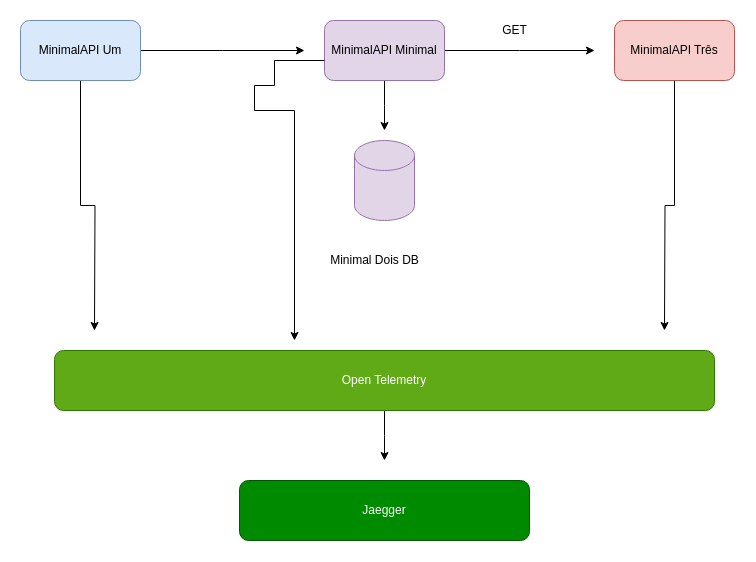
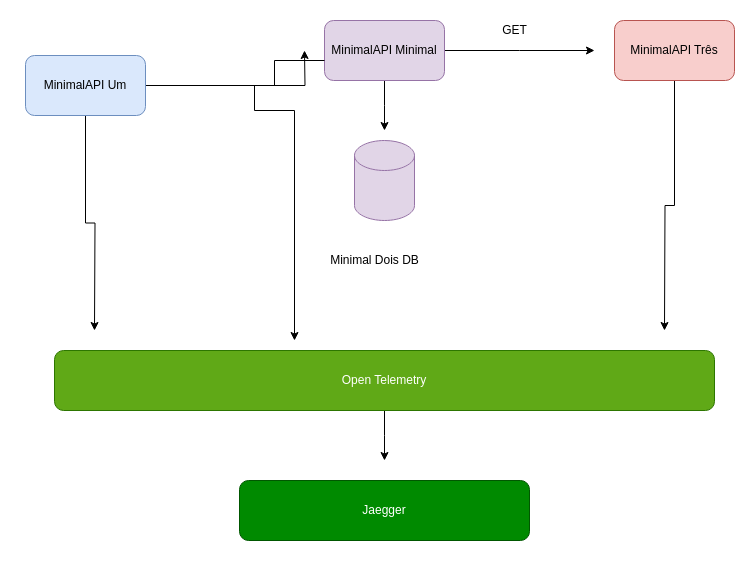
node "MinimalAPI Um": moved (81, 51) -> (86, 86)
